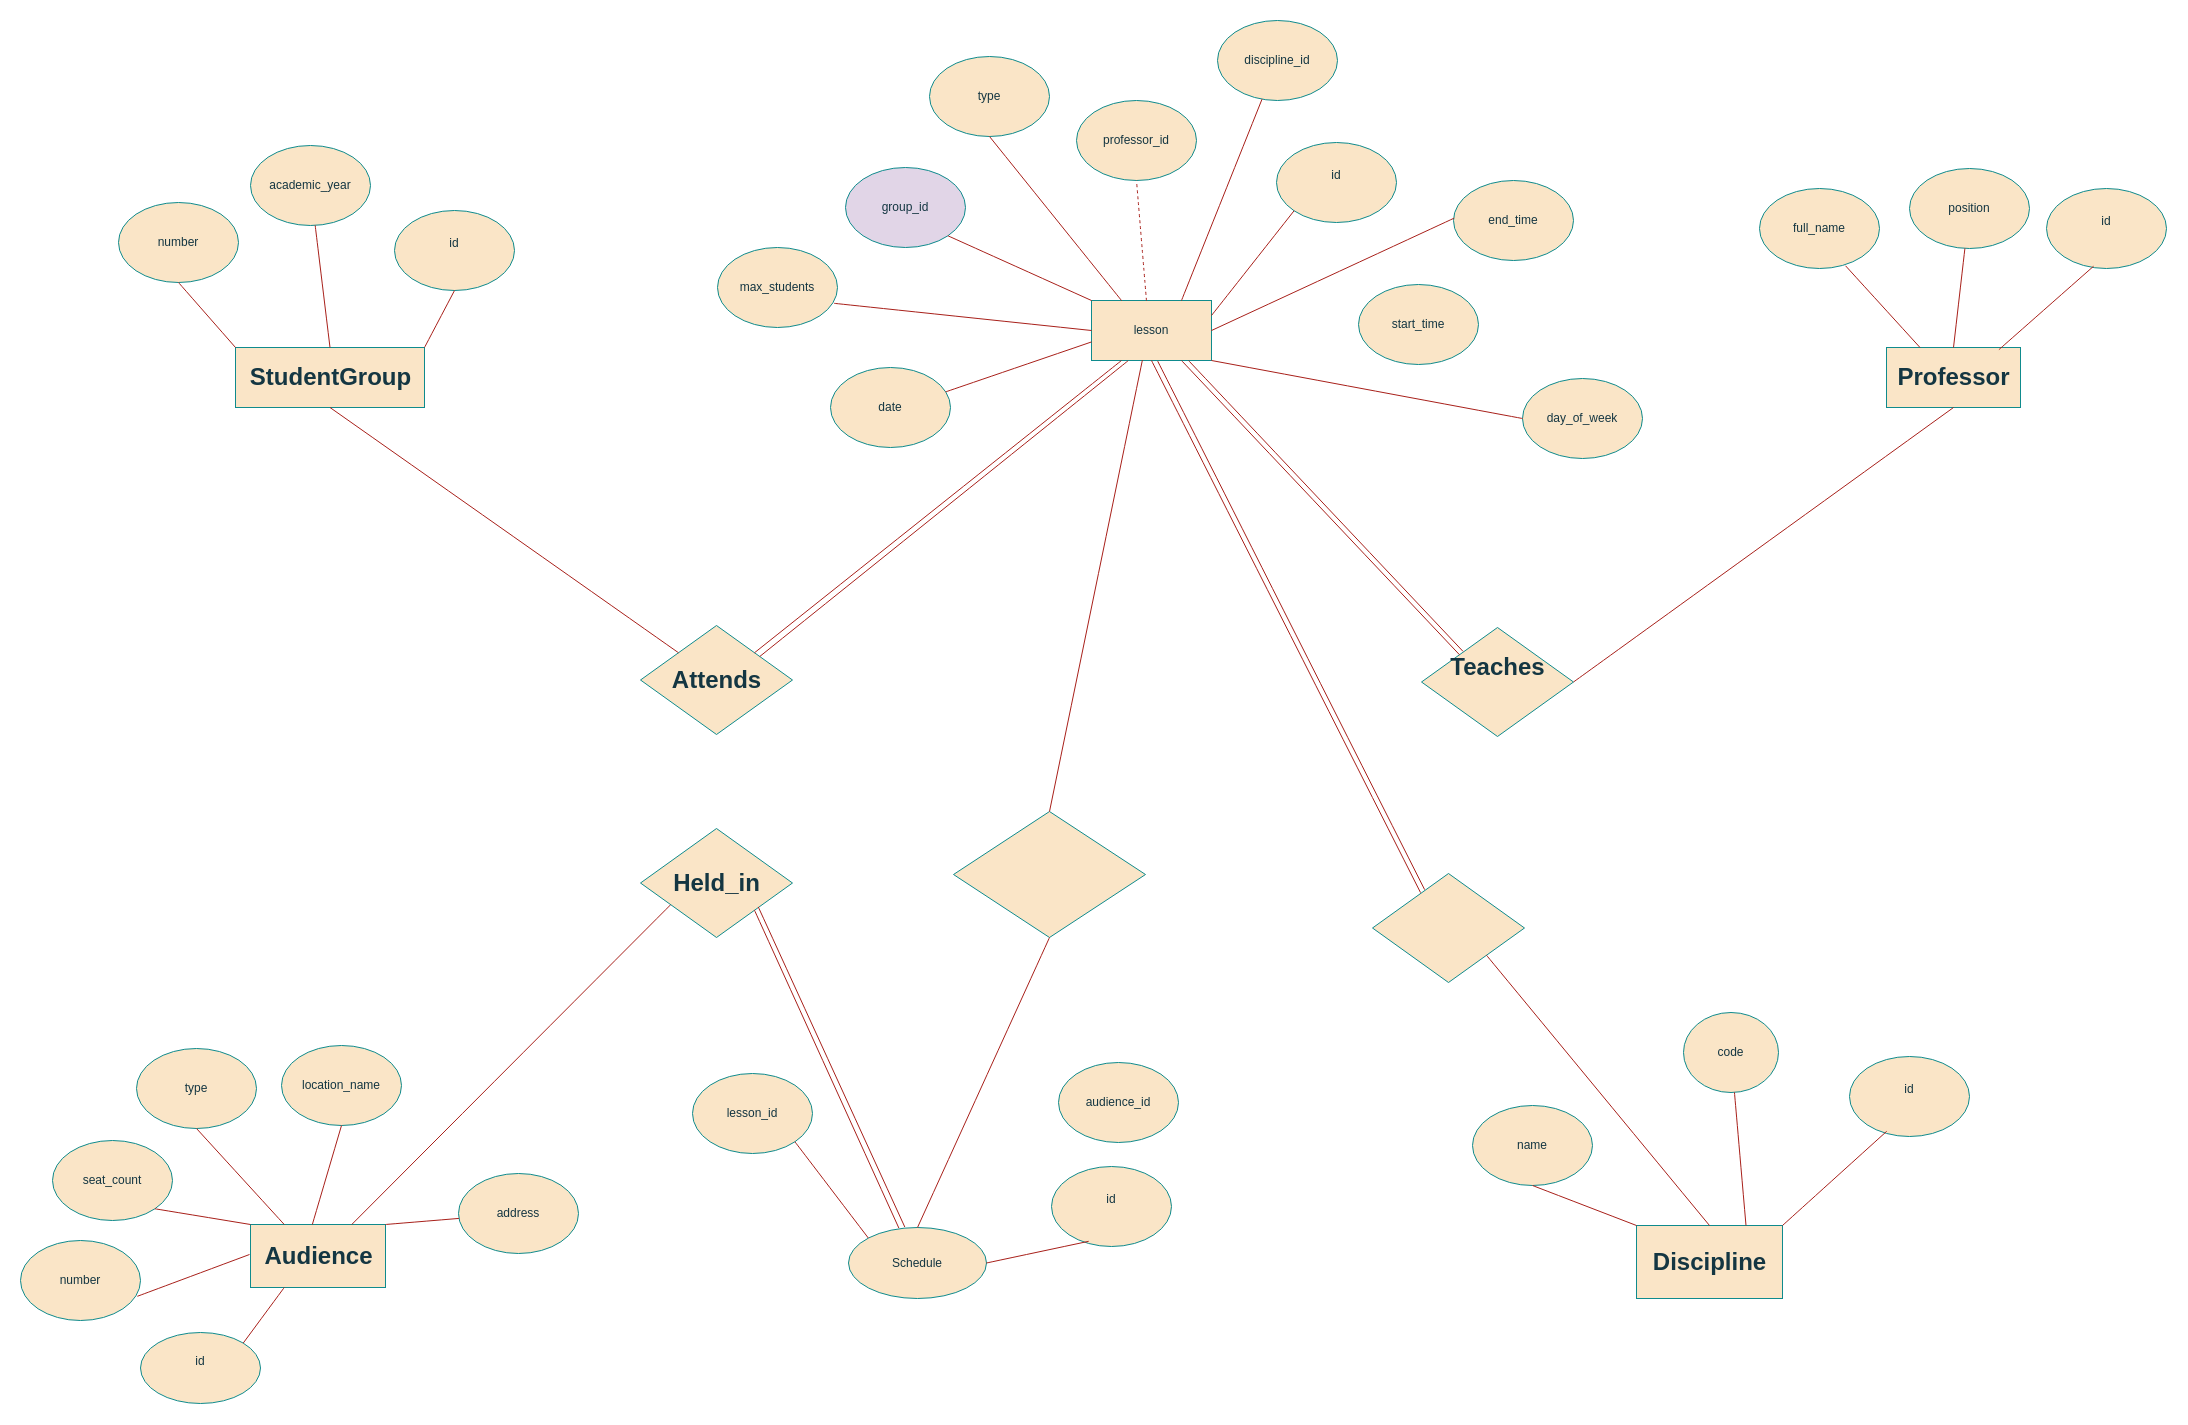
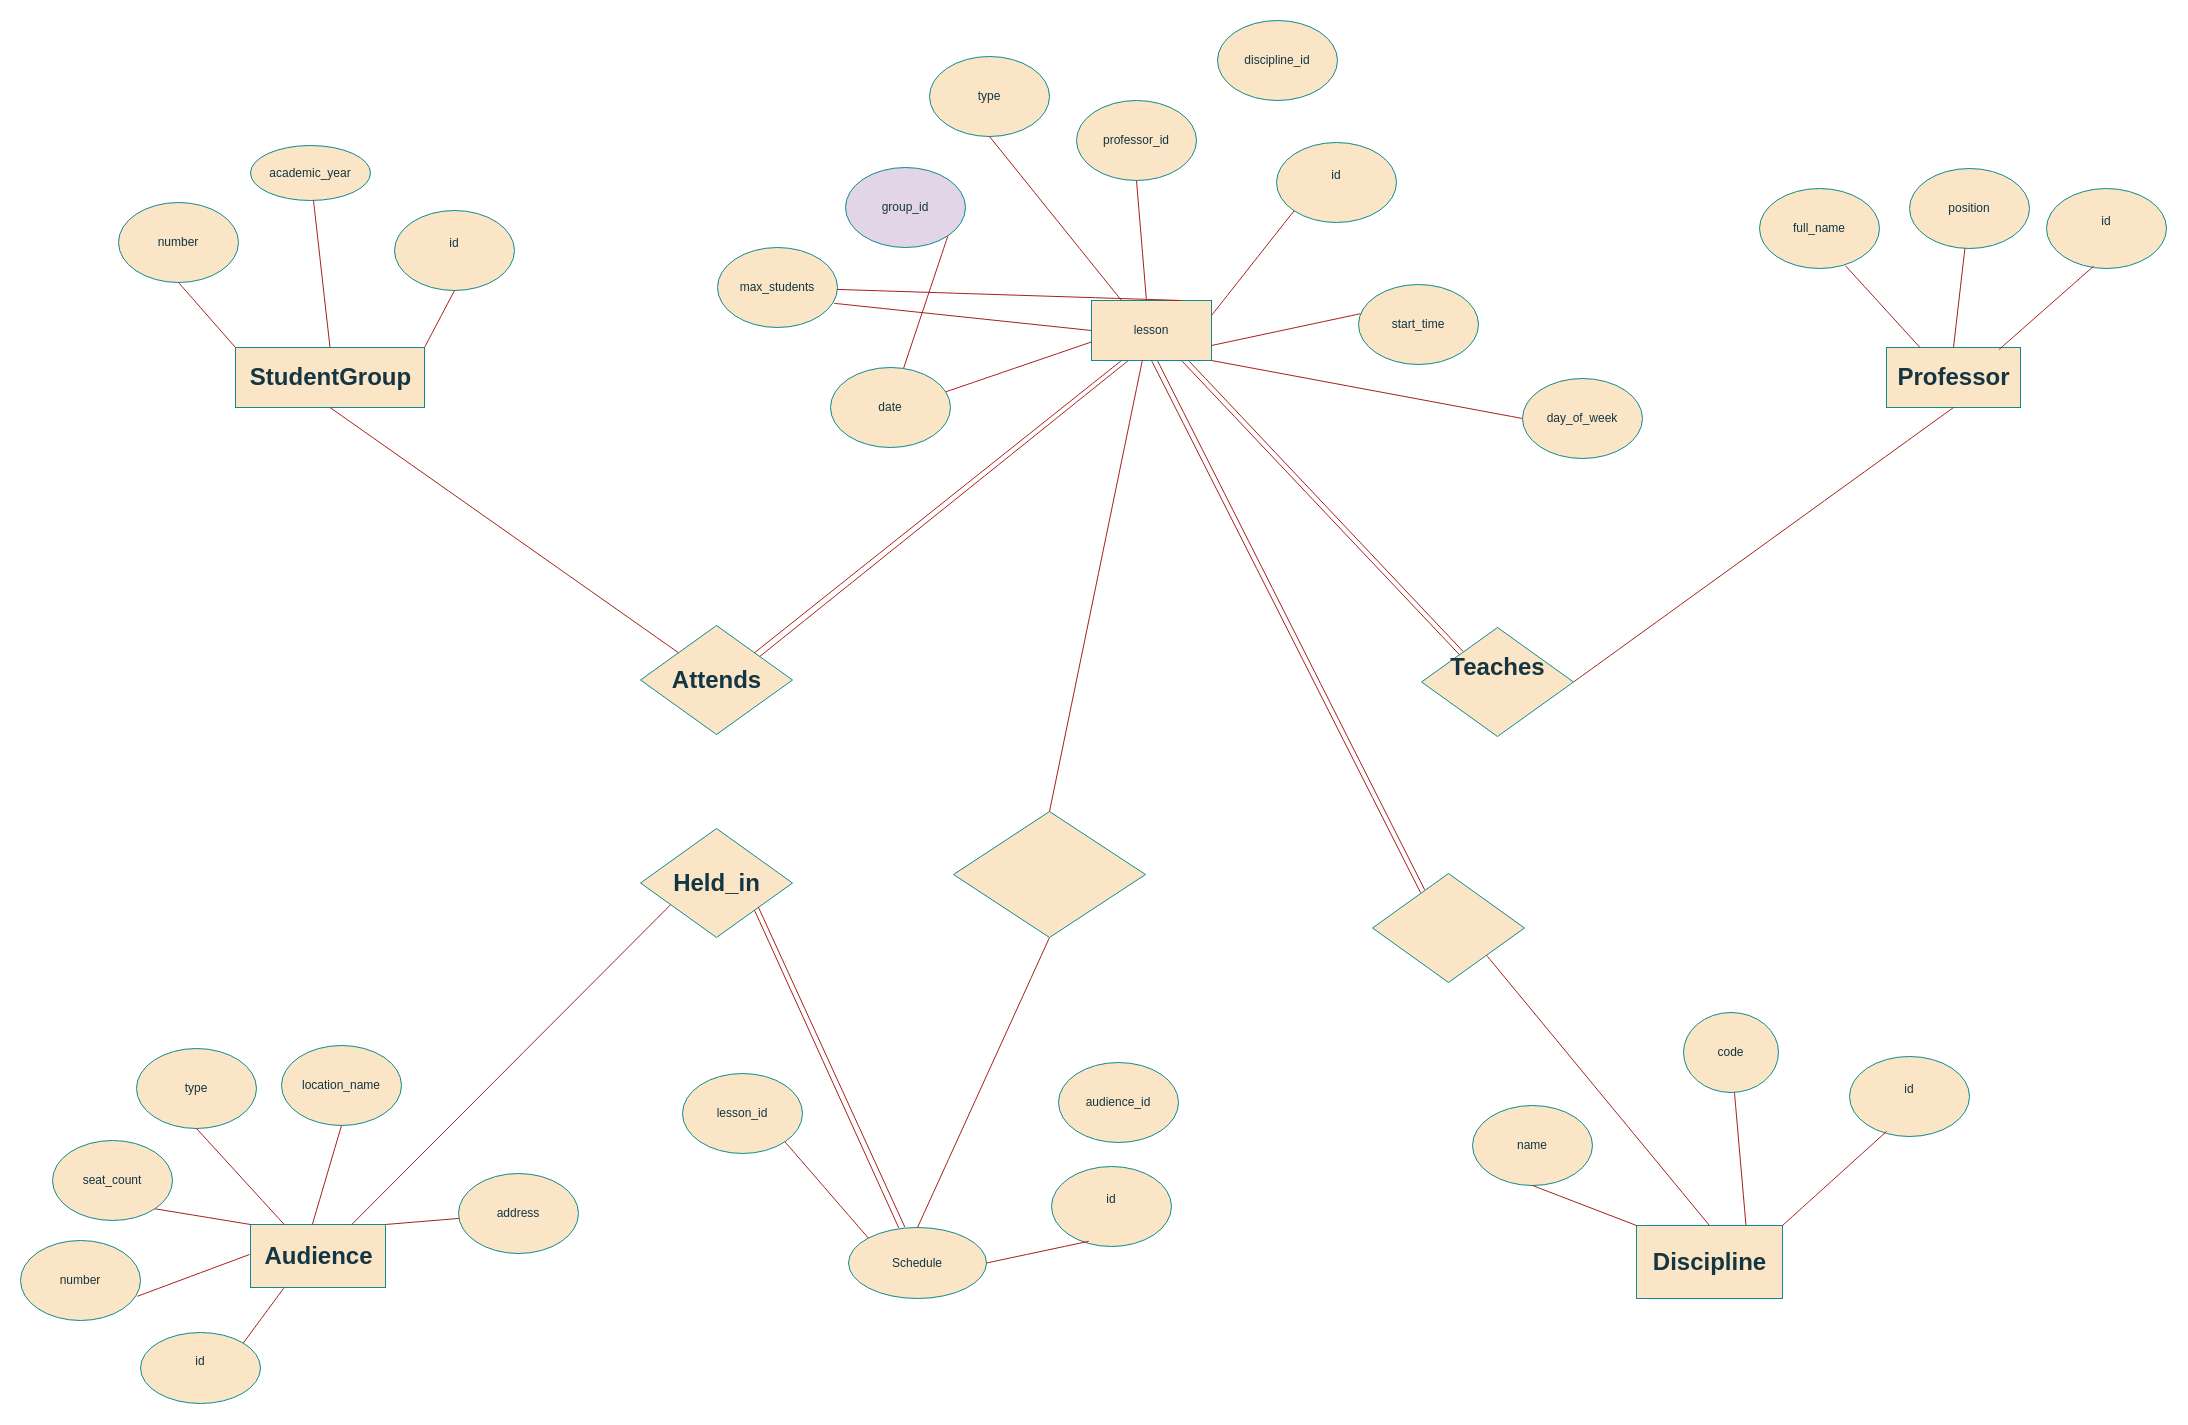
node "academic_year": size 120x80 -> 120x55
edge "discipline_id" -- "lesson": now "max_students" -- "lesson"
node "end_time": removed
edge "professor_id" -- "lesson": style dashed -> solid
edge "group_id" -- "lesson": now "group_id" -- "date"
edge "end_time" -- "lesson": removed
edge "start_time" -- "lesson": added
node "lesson_id": moved (753, 1114) -> (743, 1114)
